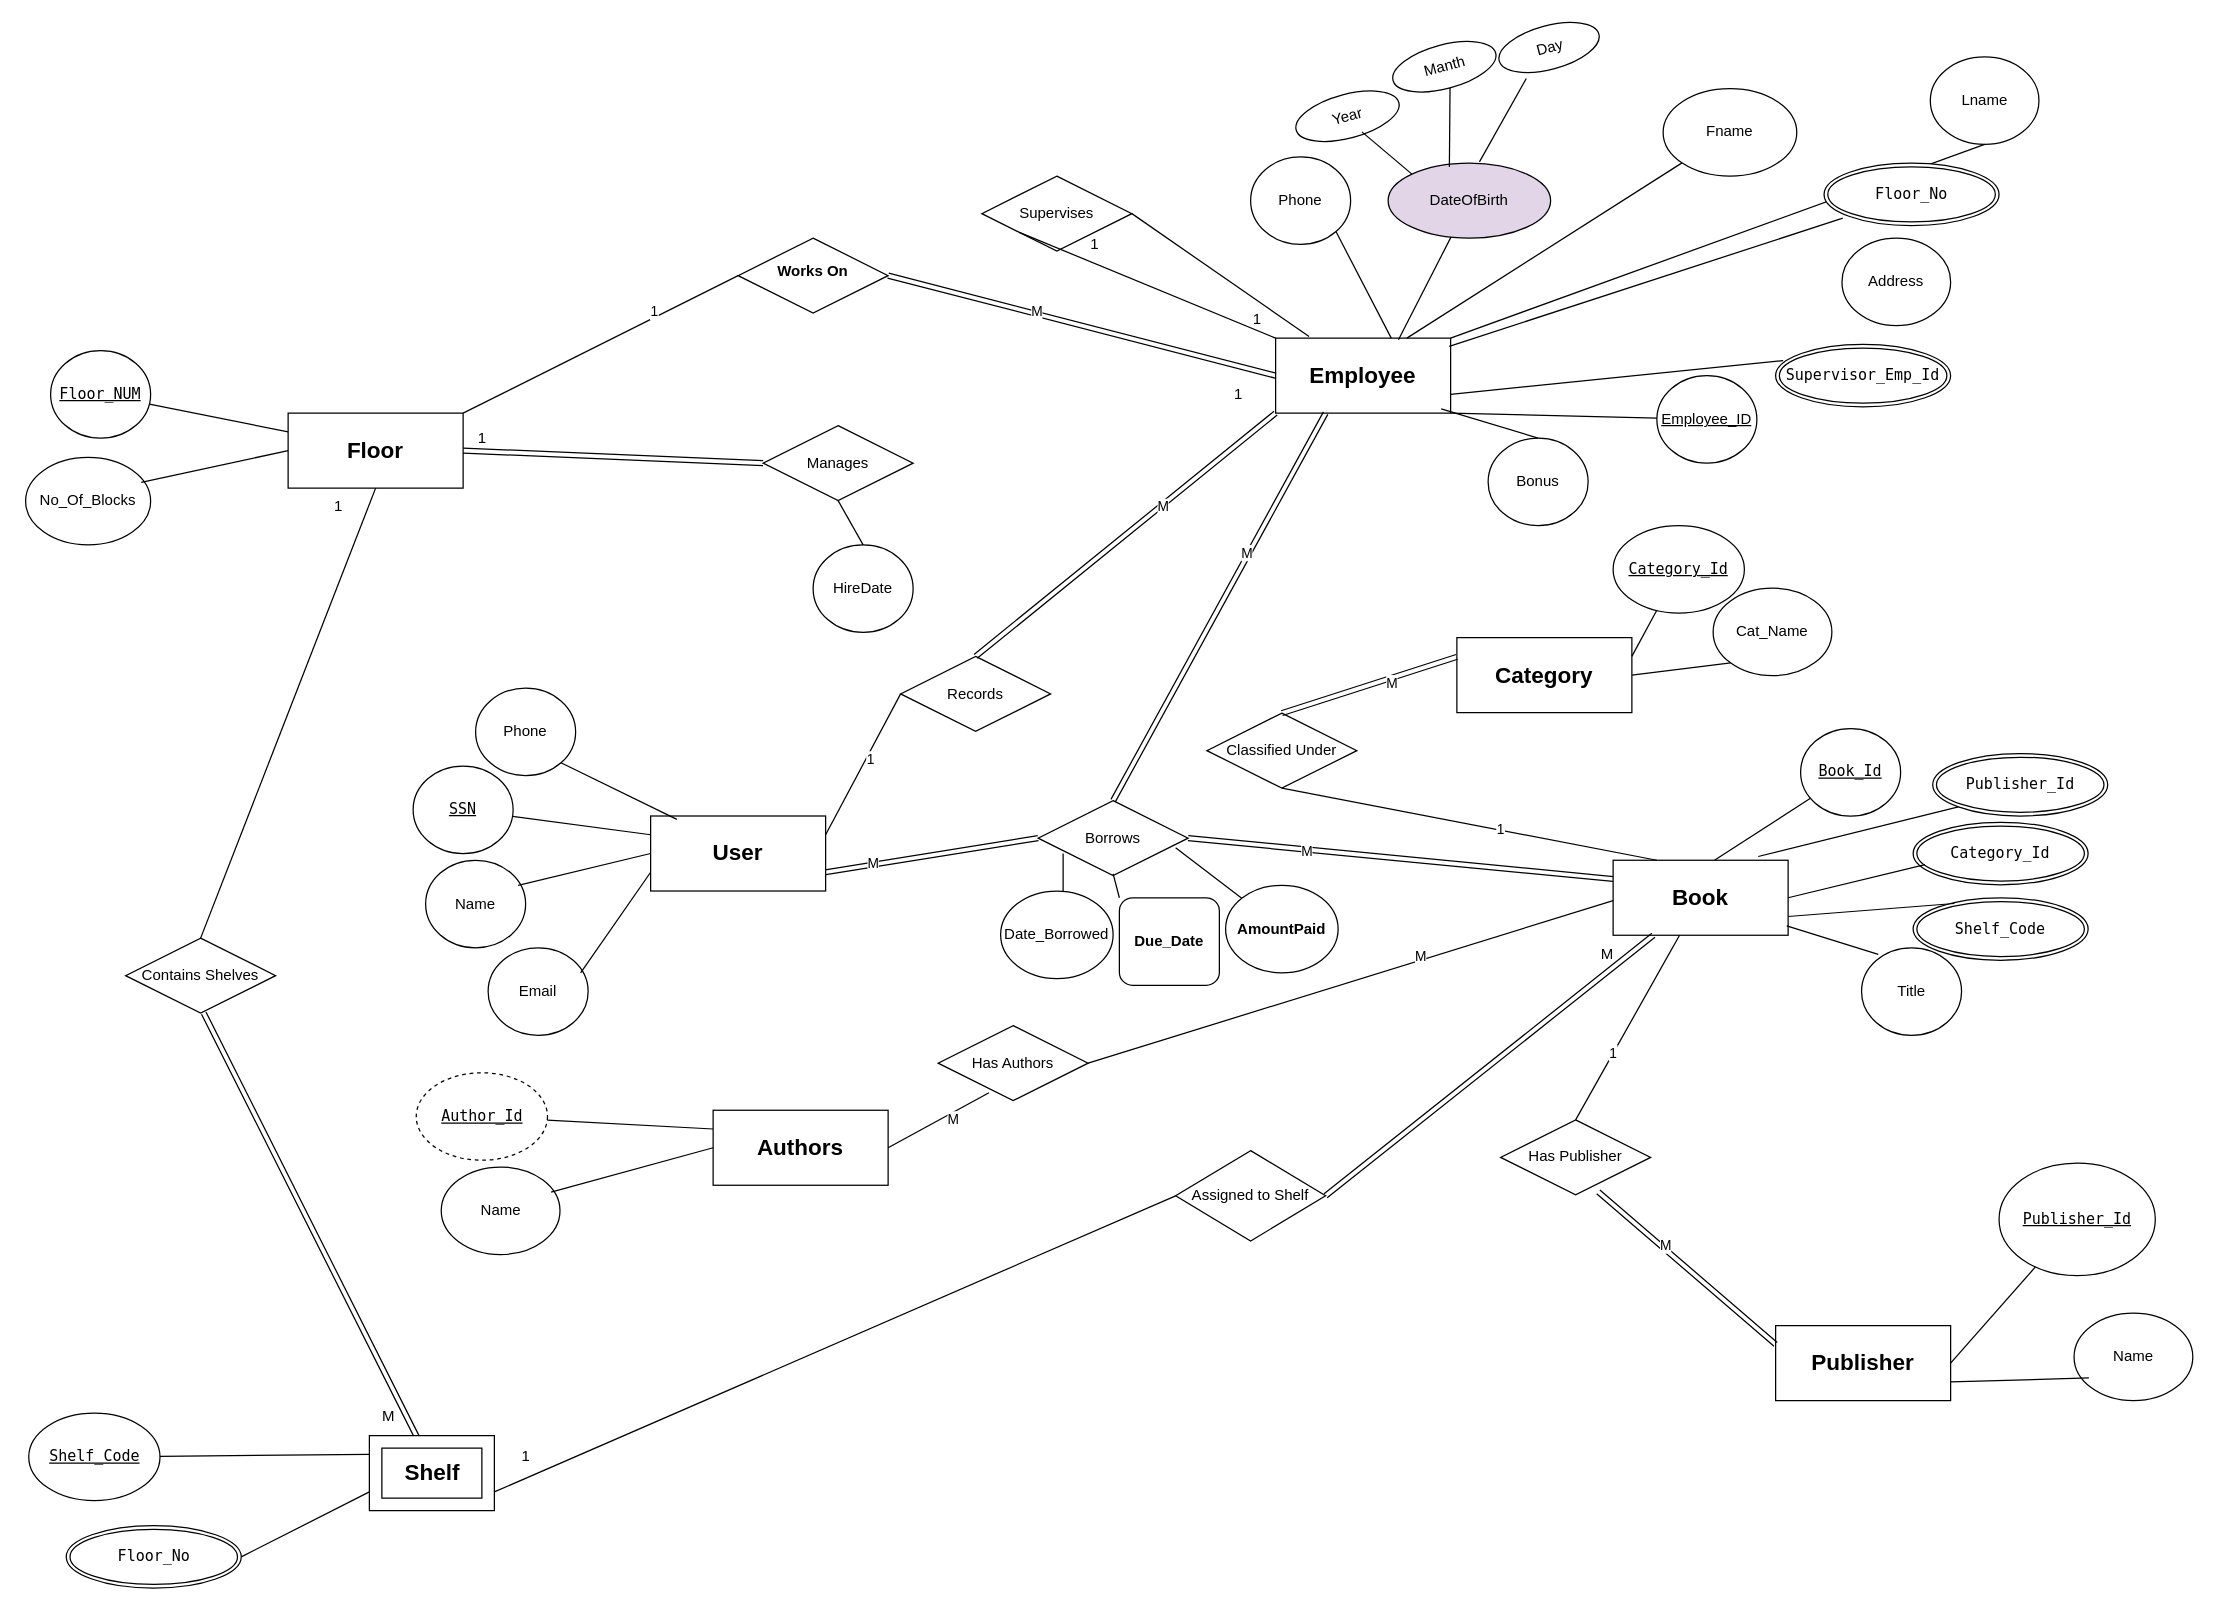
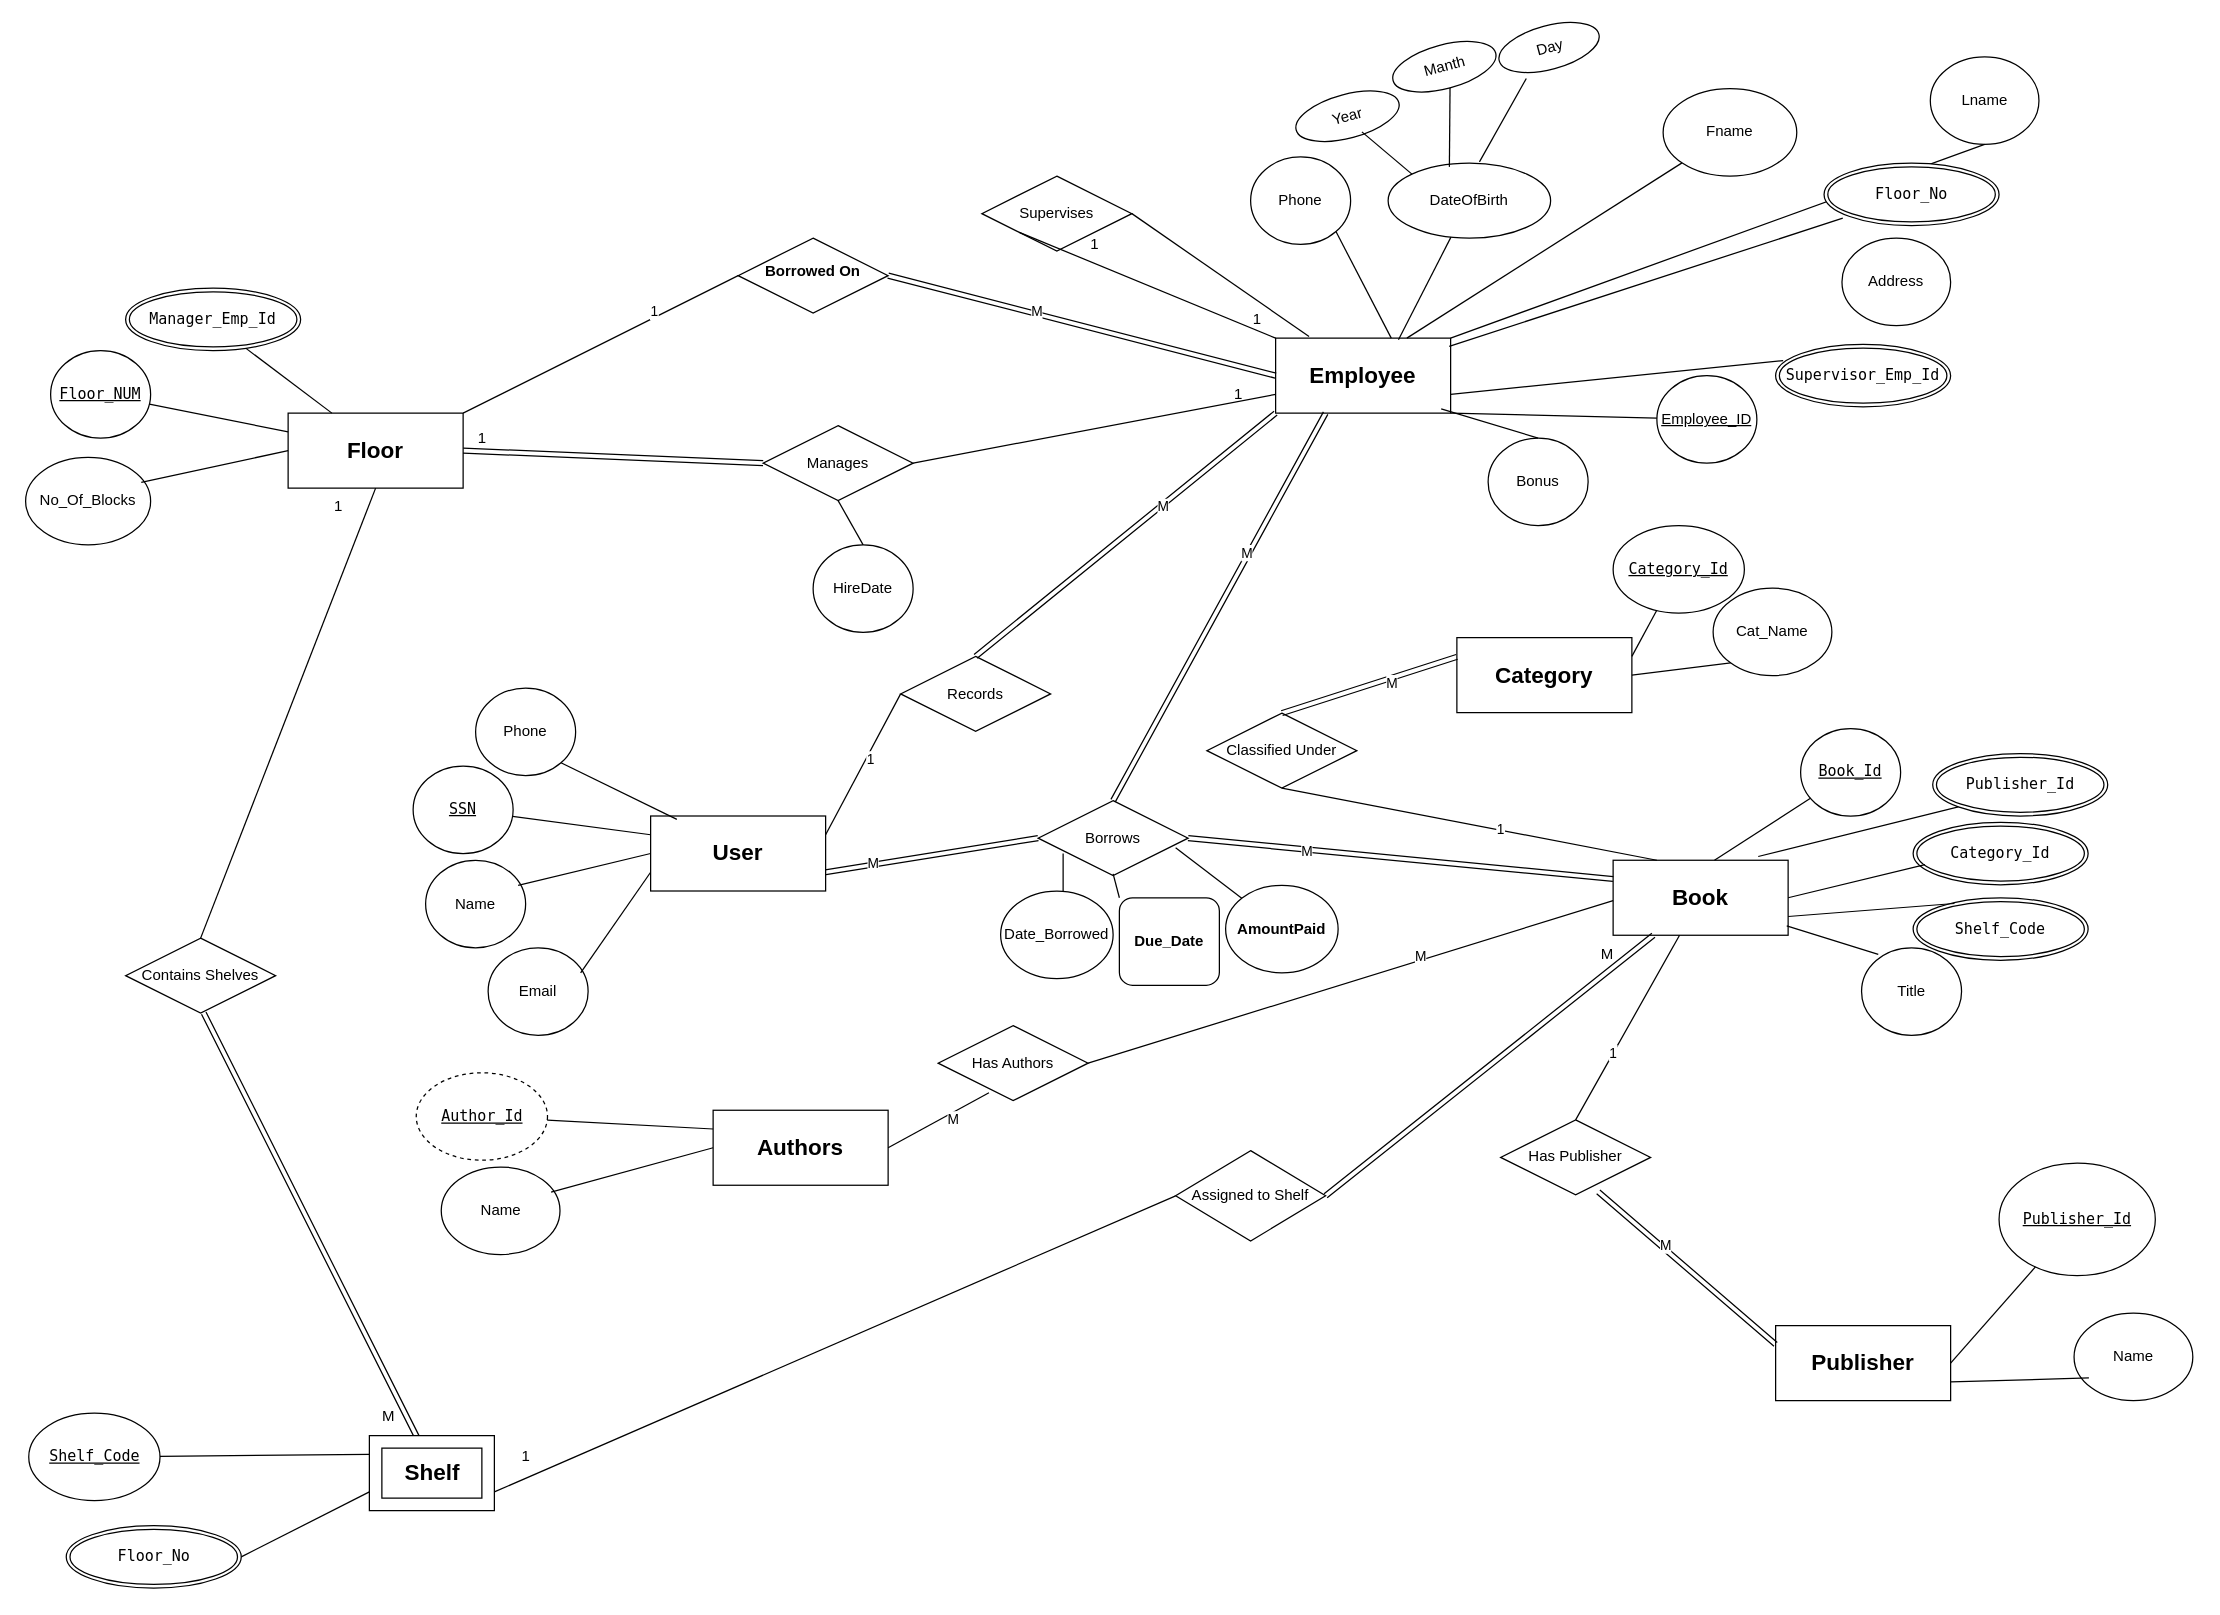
node "DateOfBirth": fillcolor #e1d5e7 -> #ffffff
node "Works On": label "Works On" -> "Borrowed On"
node "Manager_Emp_Id": added
edge "Manager_Emp_Id" -- "Floor": added
edge "Employee" -- "Manages": added
